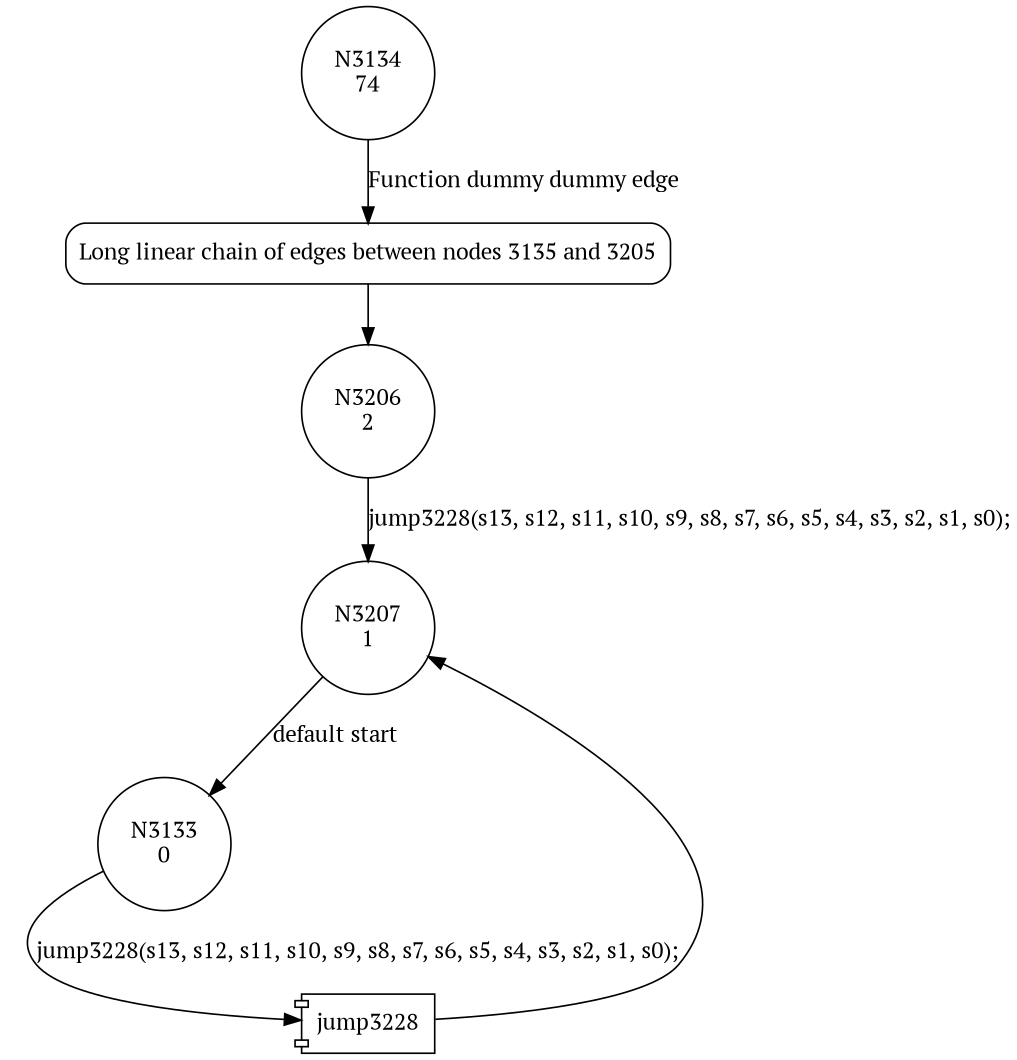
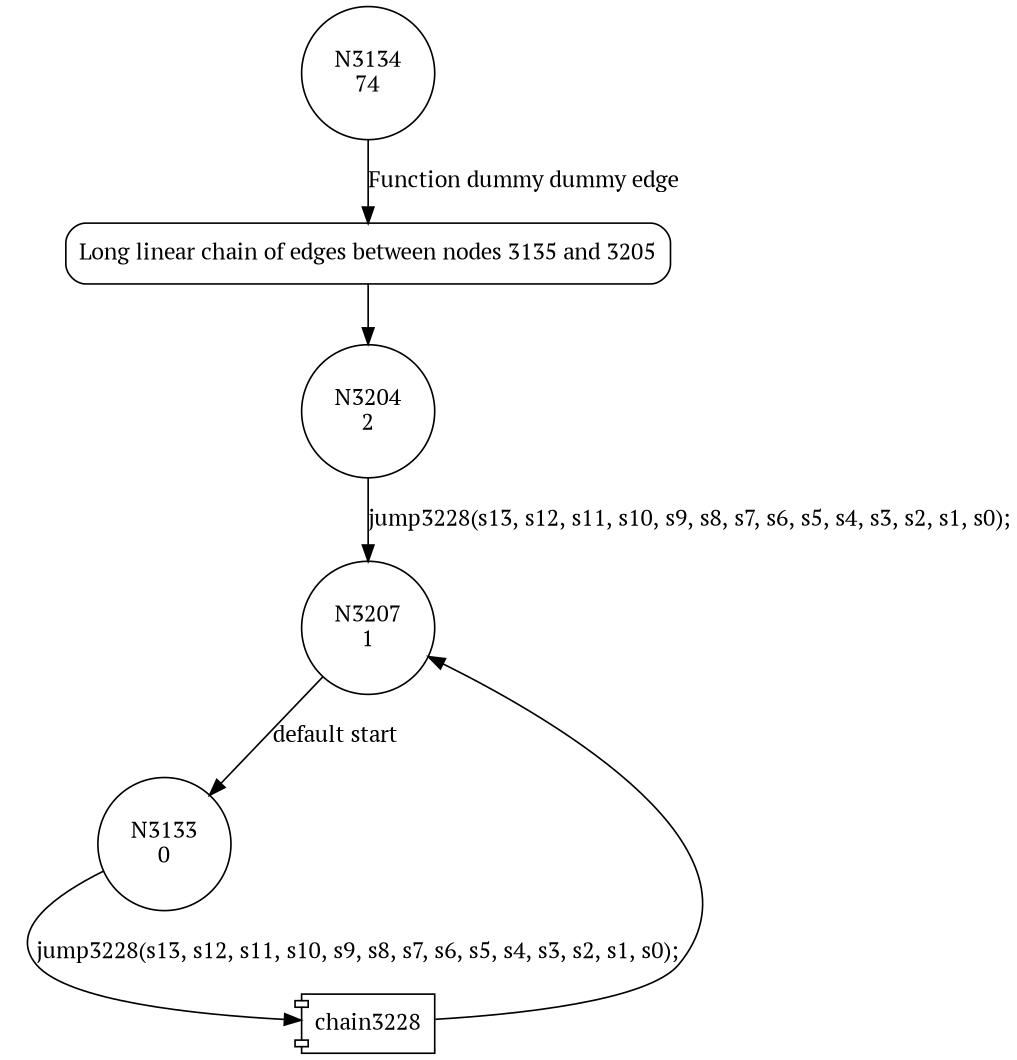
node "N3206 2": label "N3206 2" -> "N3204 2"
node "jump3228": label "jump3228" -> "chain3228"
